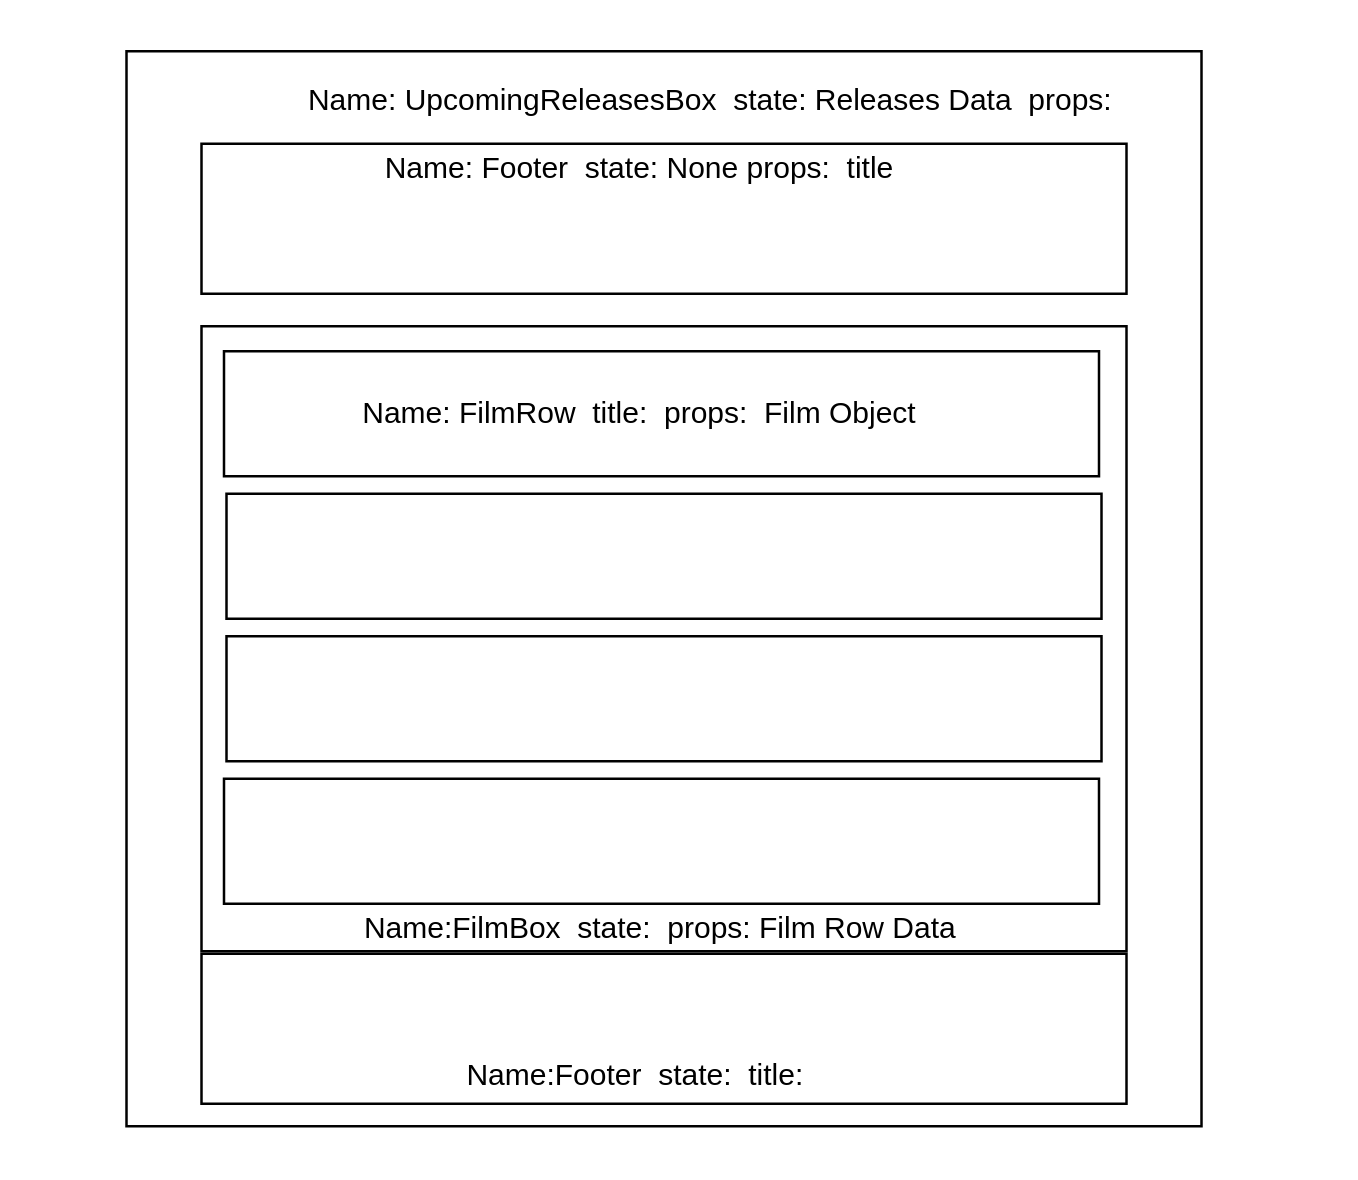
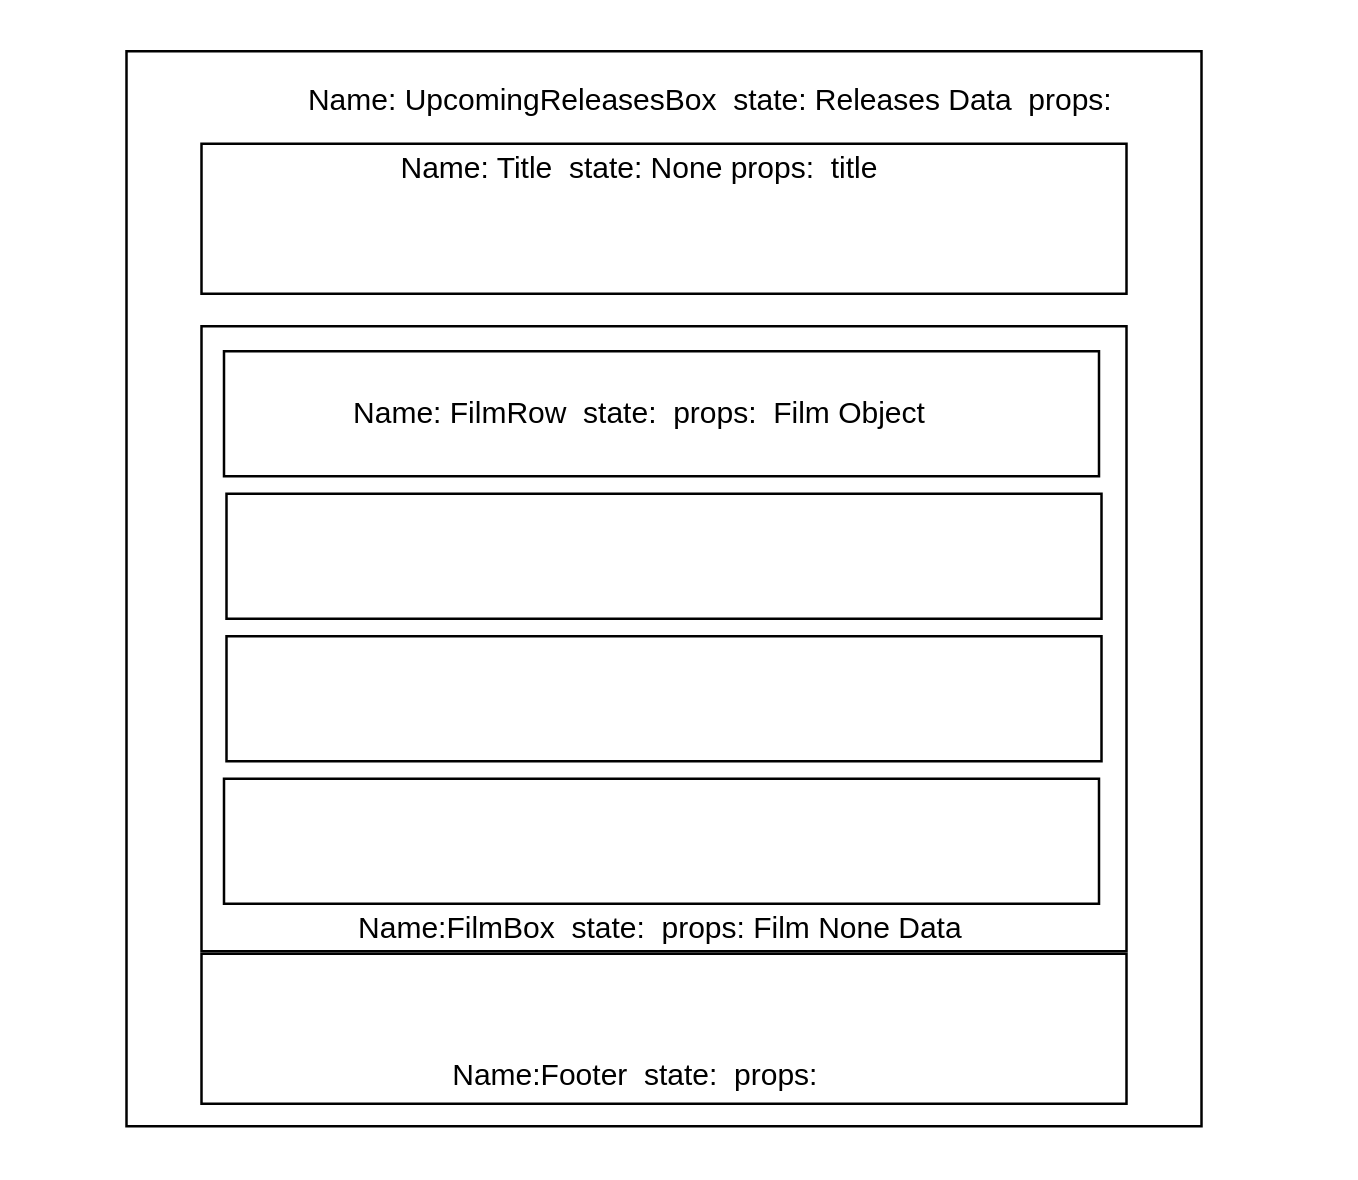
node "Name: Footer state: None props: title": label "Name: Footer state: None props: title" -> "Name: Title state: None props: title"
node "Name: FilmRow title: props: Film Object": label "Name: FilmRow title: props: Film Object" -> "Name: FilmRow state: props: Film Object"
node "Name:FilmBox state: props: Film Row Data": label "Name:FilmBox state: props: Film Row Data" -> "Name:FilmBox state: props: Film None Data"
node "Name:Footer state: title:": label "Name:Footer state: title:" -> "Name:Footer state: props:"
